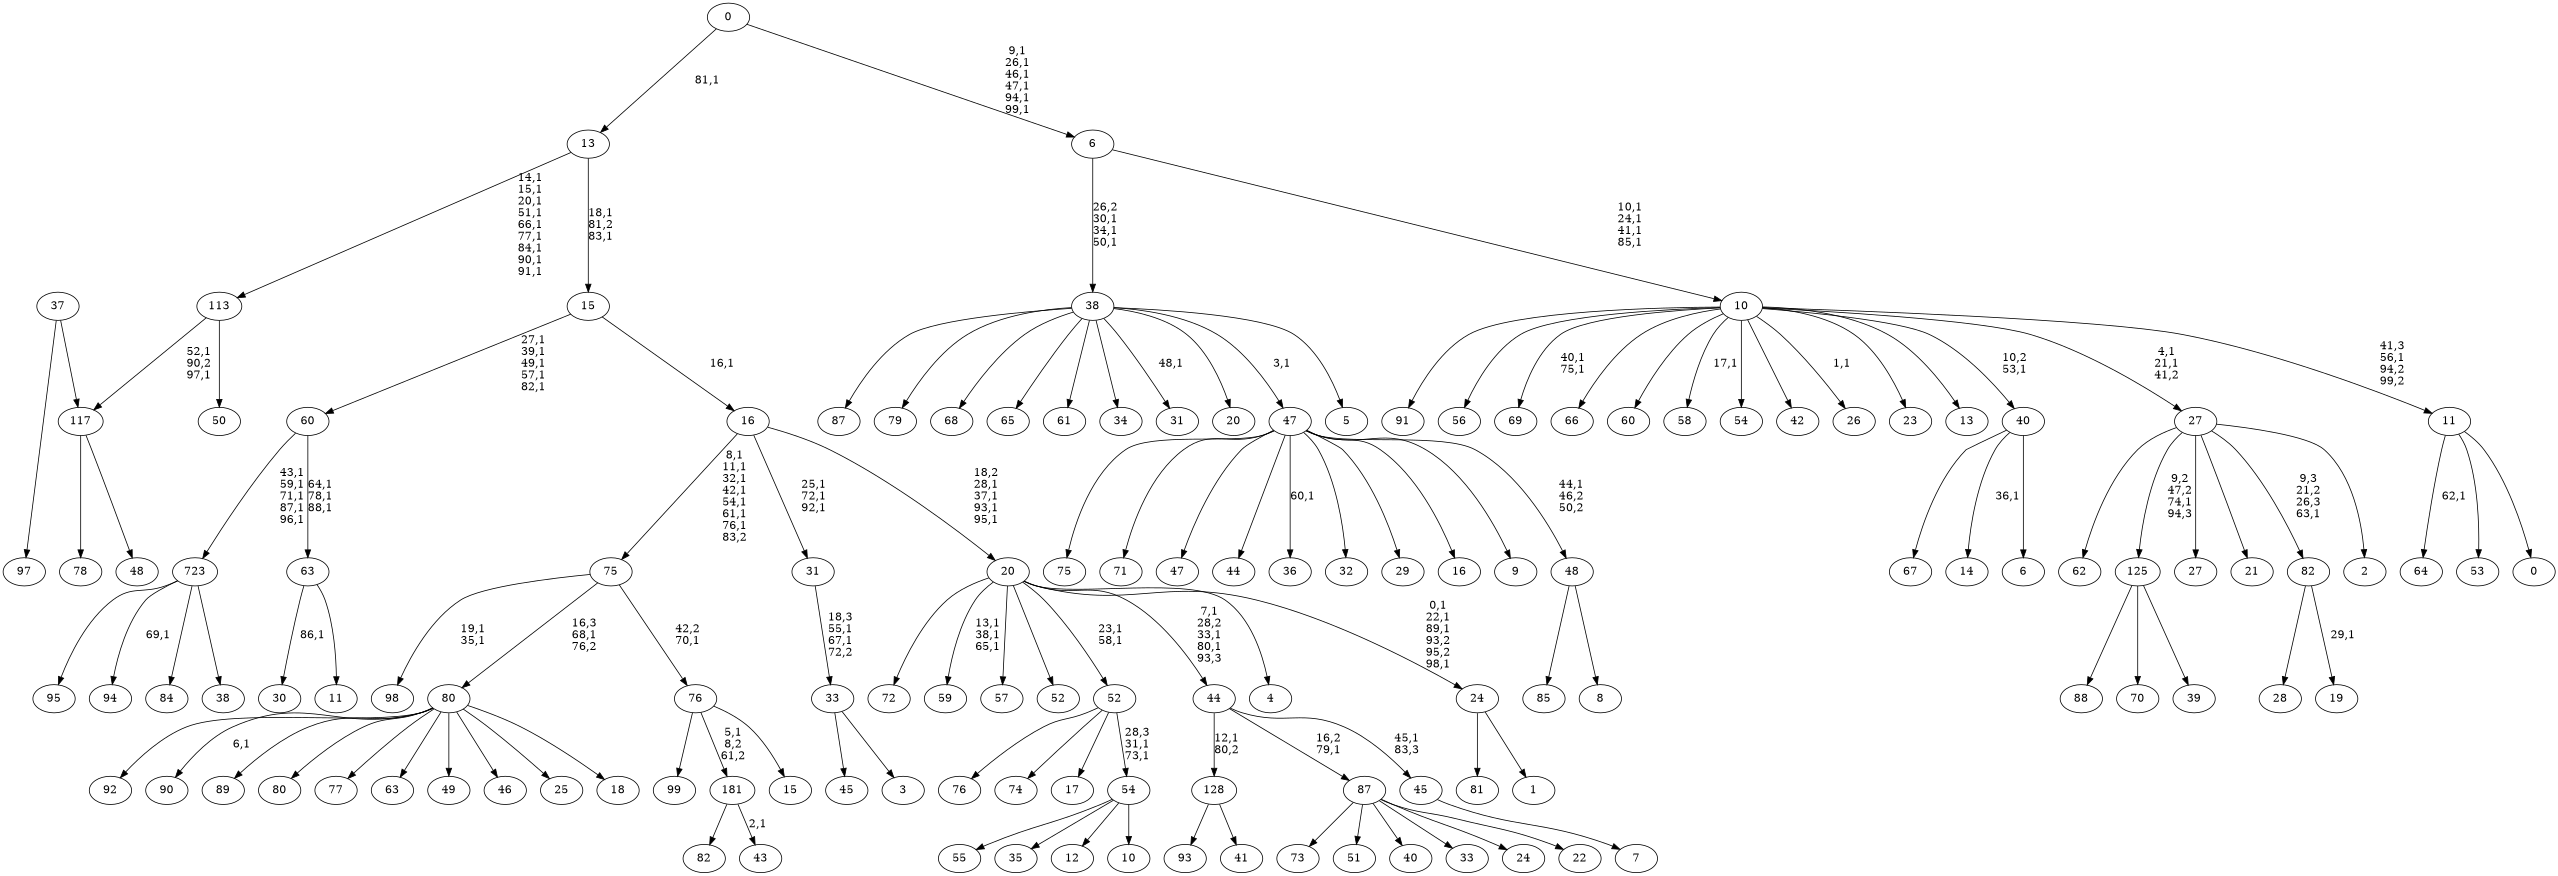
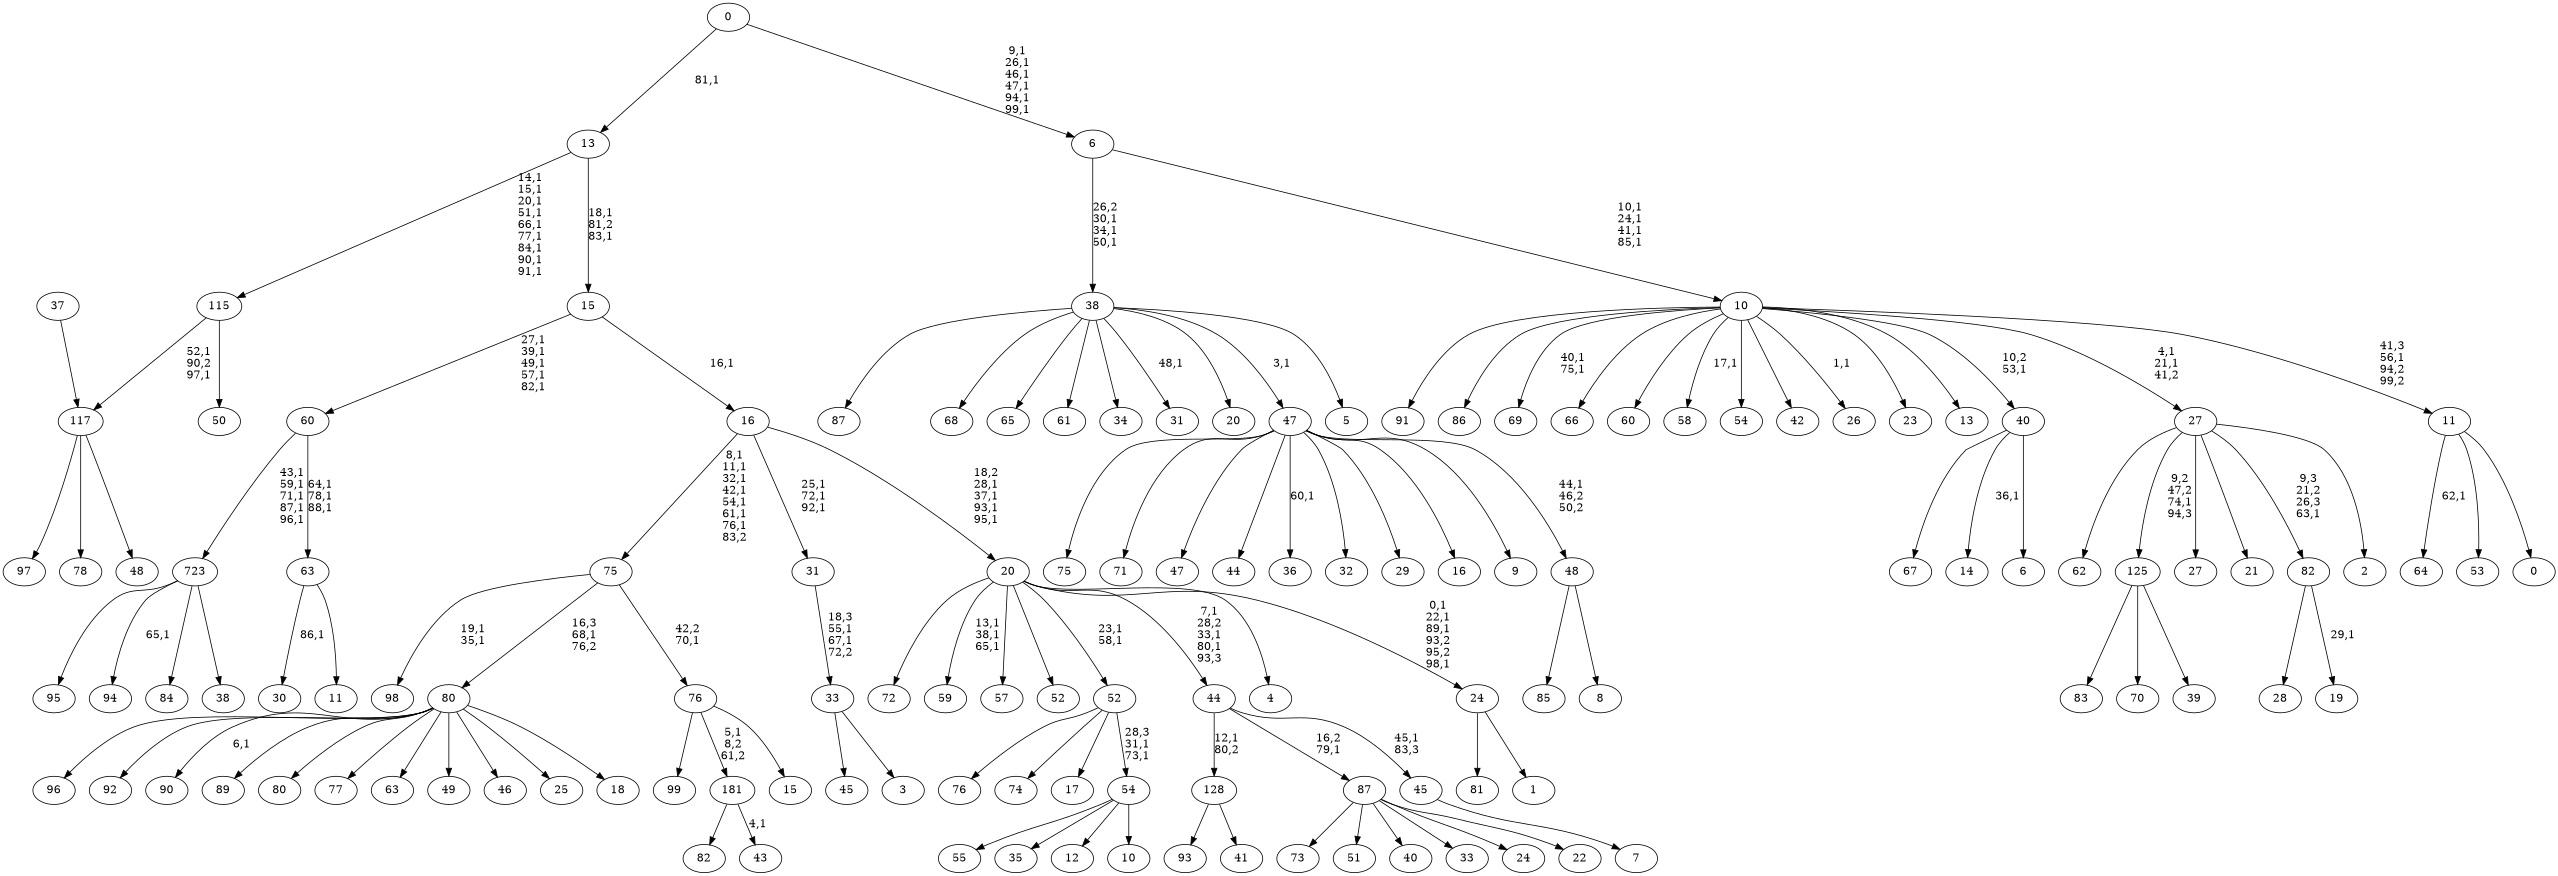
node "113": label "113" -> "115"
node "79": removed
node "56": label "56" -> "86"
edge "37" -> "97": now "117" -> "97"
edge "723" -> "94": label "69,1" -> "65,1"
node "88": label "88" -> "83"
node "96": added
edge "181" -> "43": label "2,1" -> "4,1"
